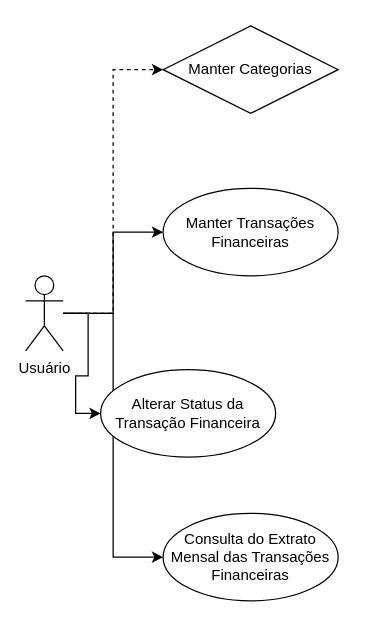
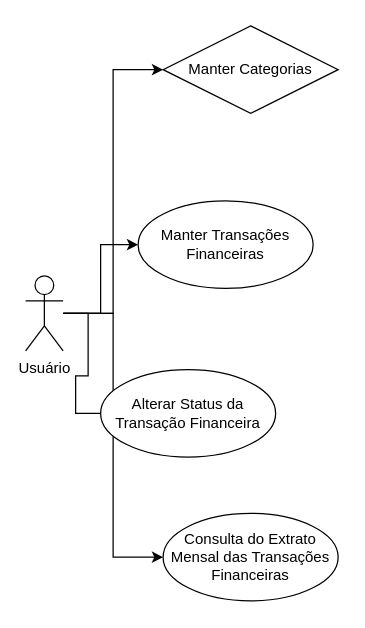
edge "Usuário" -> "Manter Categorias": style dashed -> solid
node "Manter Transações Financeiras": moved (251, 232) -> (226, 244)
edge "Usuário" -> "Alterar Status da Transação Financeira": arrowhead classic -> none
